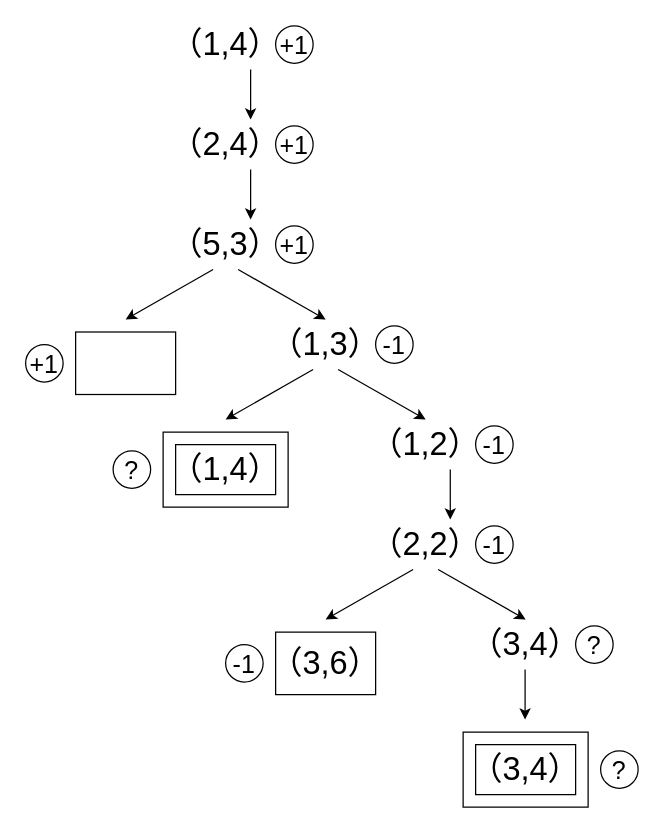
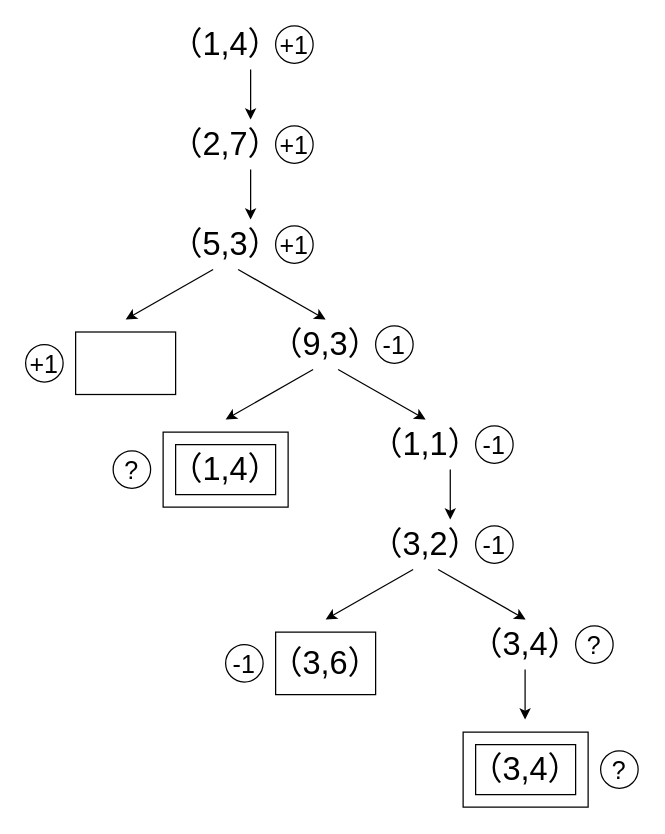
node "（2,4）": label "（2,4）" -> "（2,7）"
node "（1,3）": label "（1,3）" -> "（9,3）"
node "（1,2）": label "（1,2）" -> "（1,1）"
node "（2,2）": label "（2,2）" -> "（3,2）"
